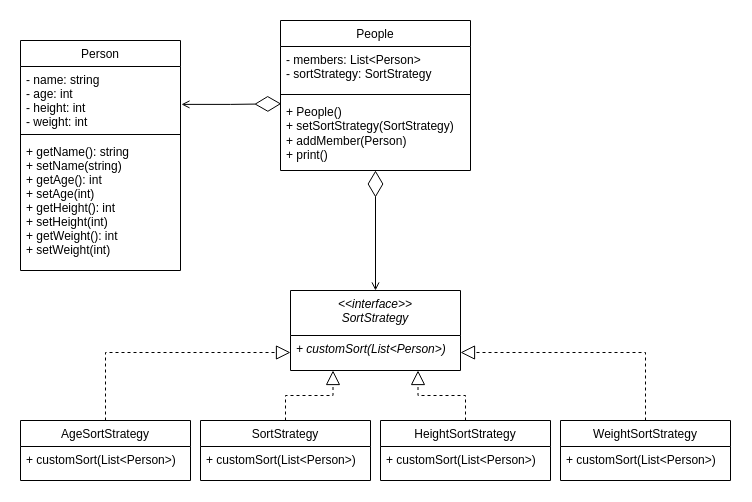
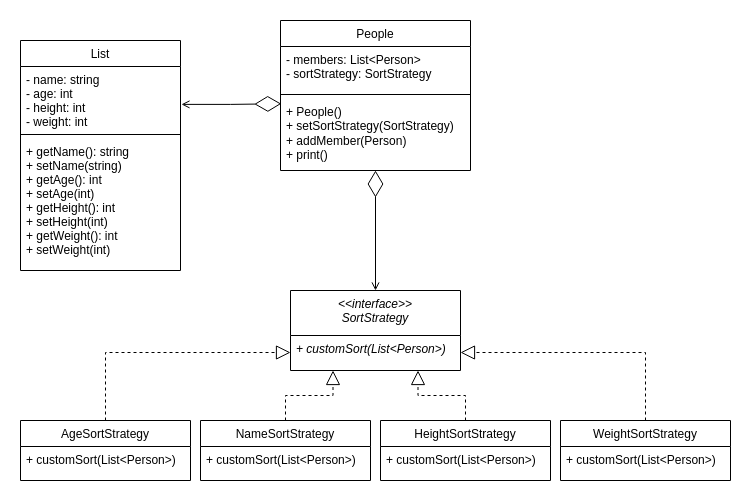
node "Person": label "Person" -> "List"
node "SortStrategy": label "SortStrategy" -> "NameSortStrategy"
